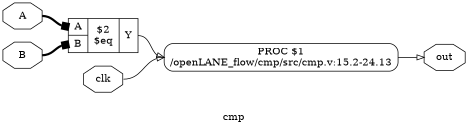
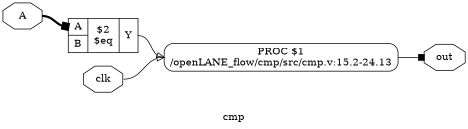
node "B": removed
edge "PROC $1 /openLANE_flow/cmp/src/cmp.v:15.2-24.13" -> "out": arrowhead onormal -> box
